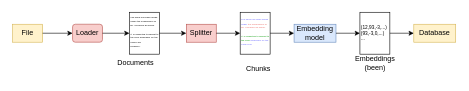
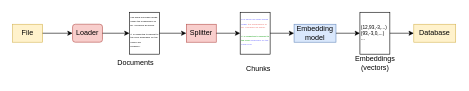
node "Embeddings (been)": label "Embeddings (been)" -> "Embeddings (vectors)"
